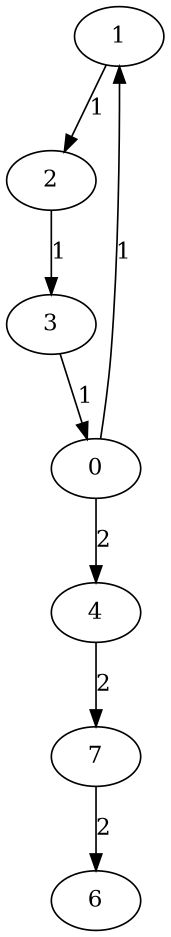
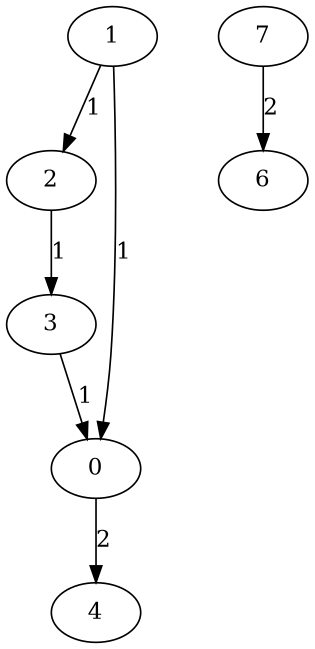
edge "0" -> "1": reversed
edge "4" -> "7": removed, label "2"
